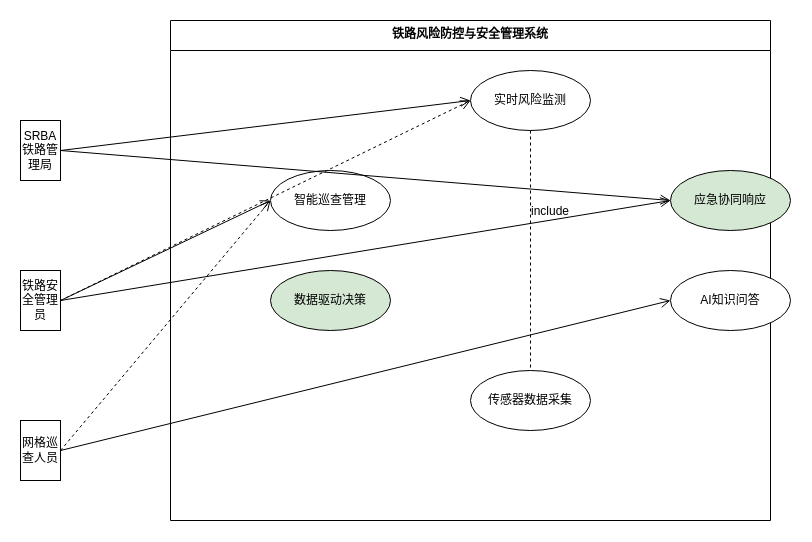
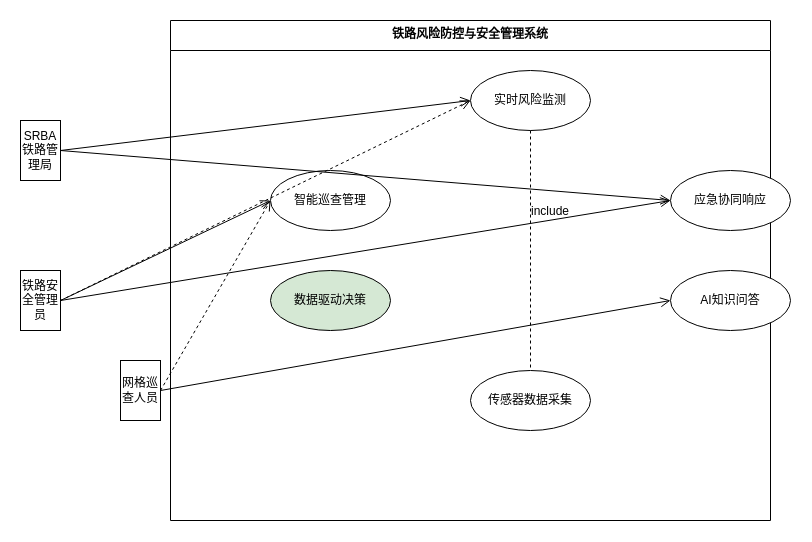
node "应急协同响应": fillcolor #d5e8d4 -> #ffffff
node "网格巡查人员": moved (41, 451) -> (141, 391)
